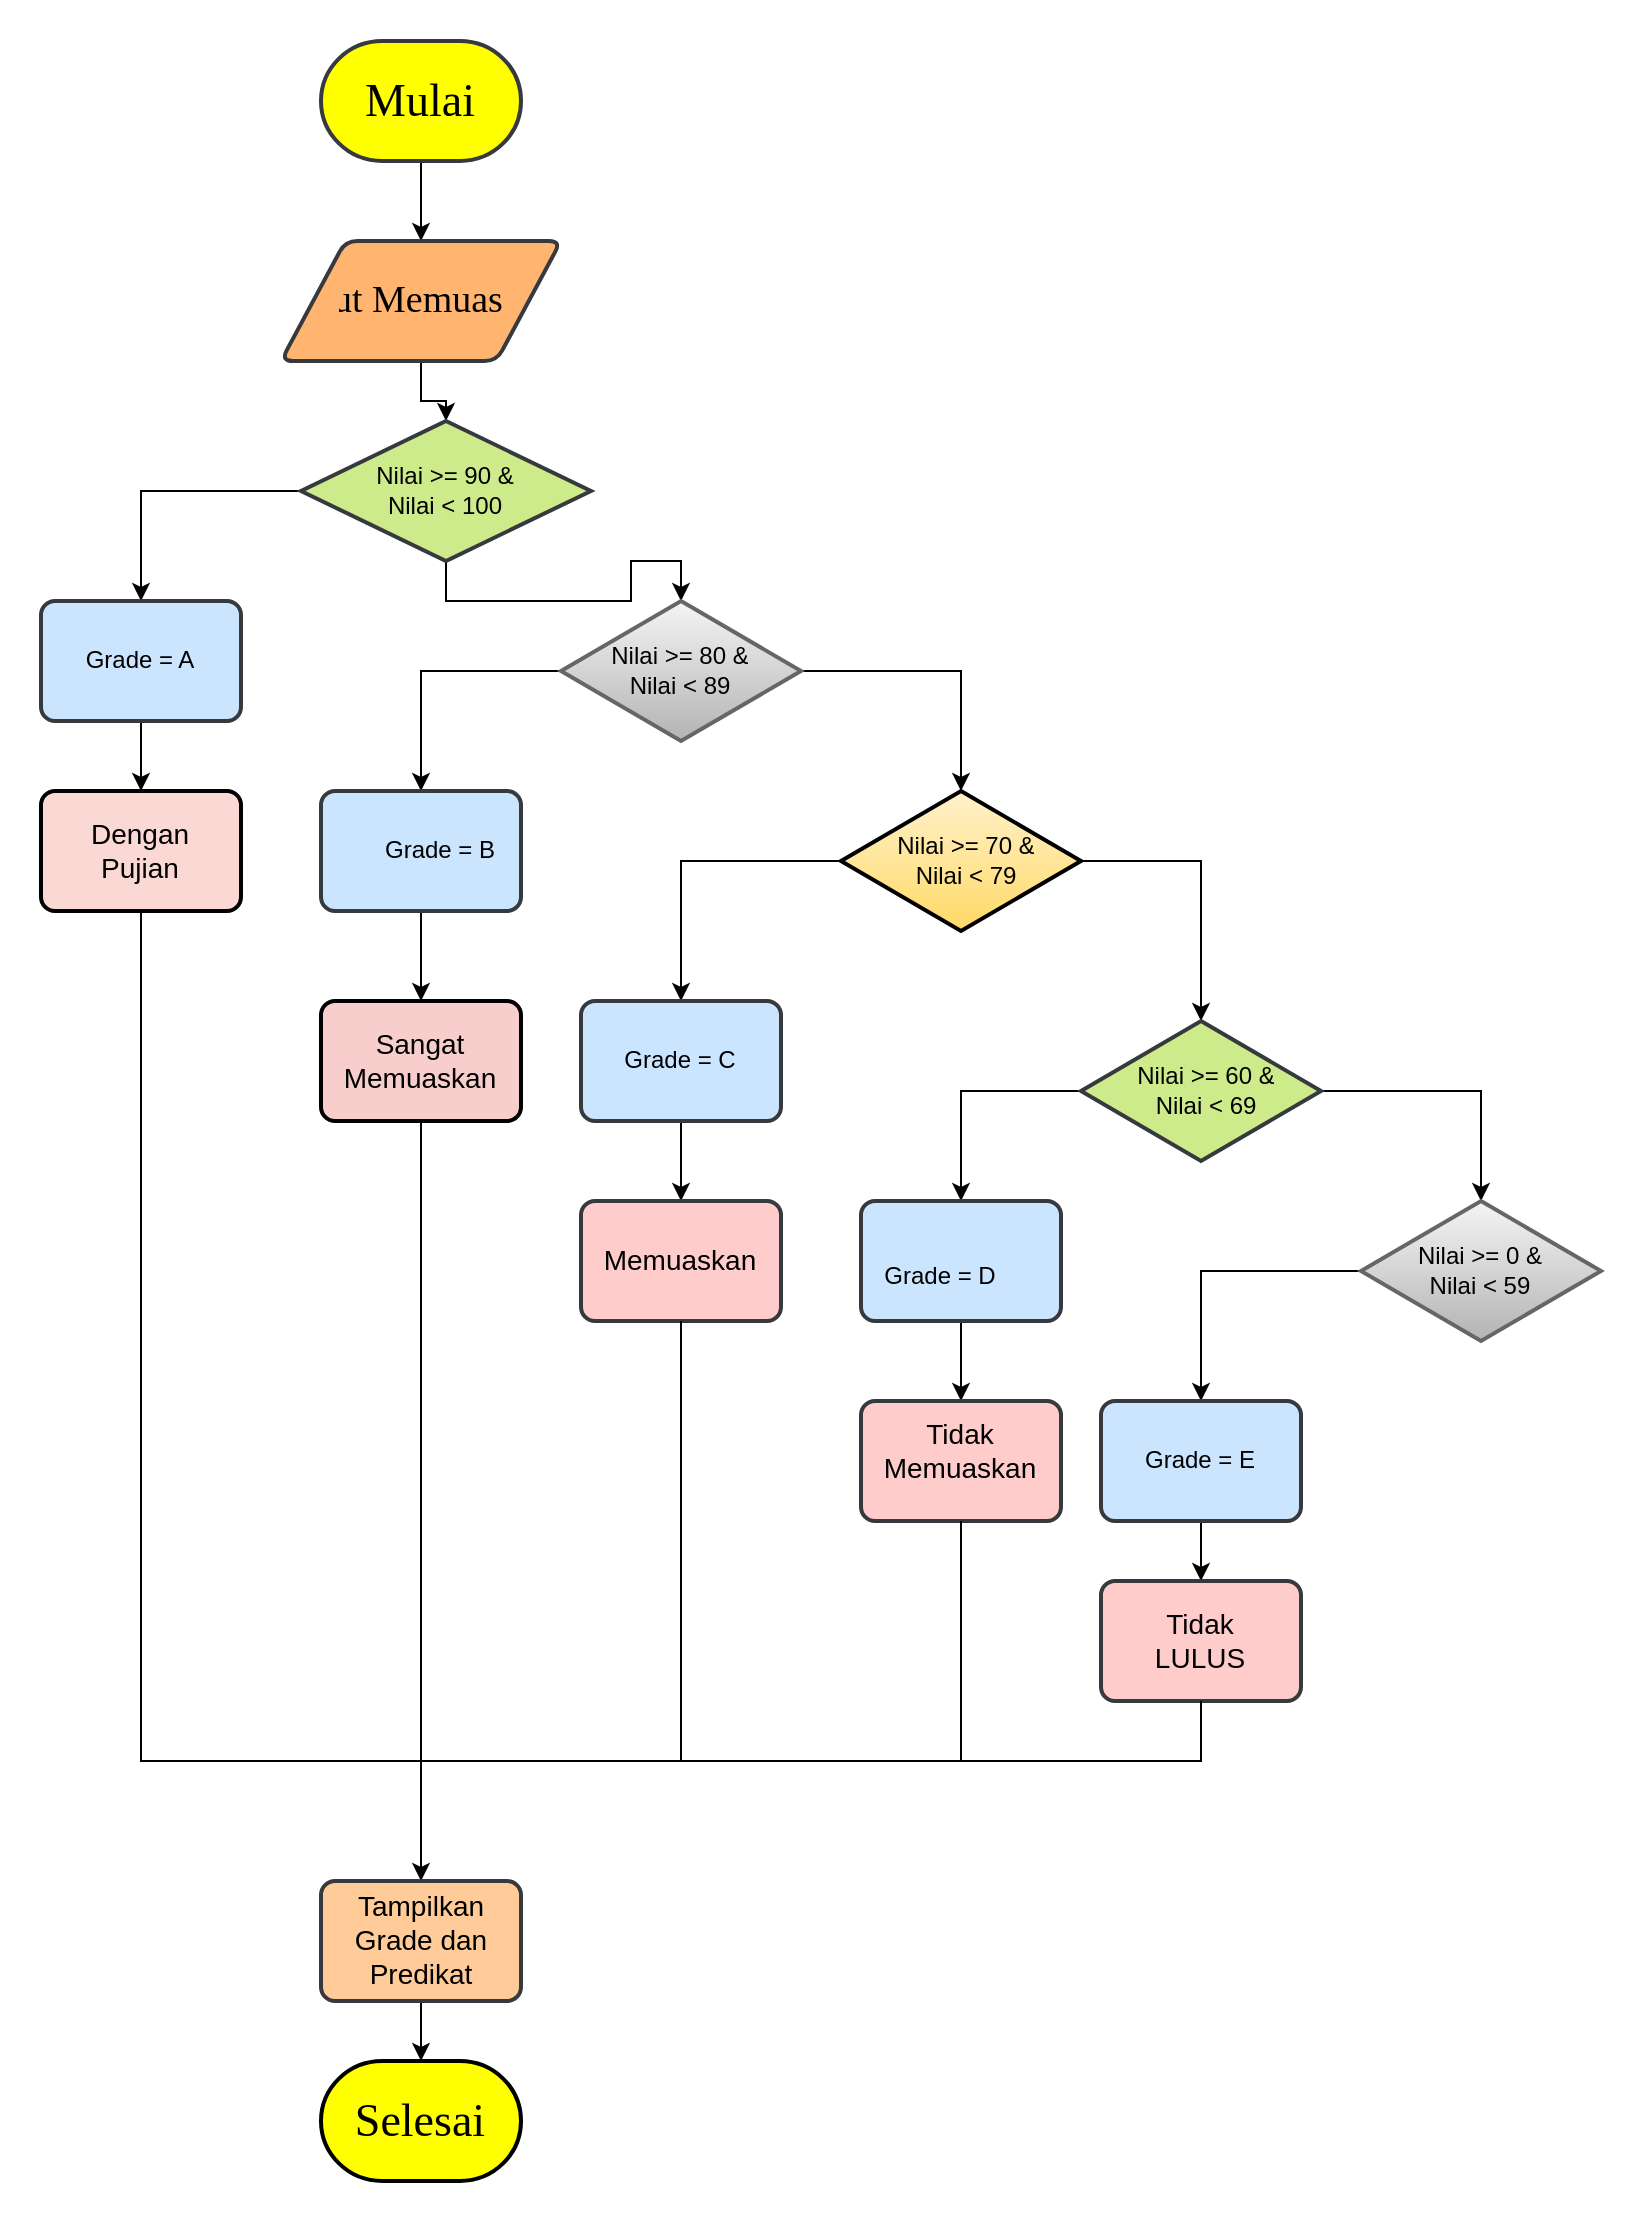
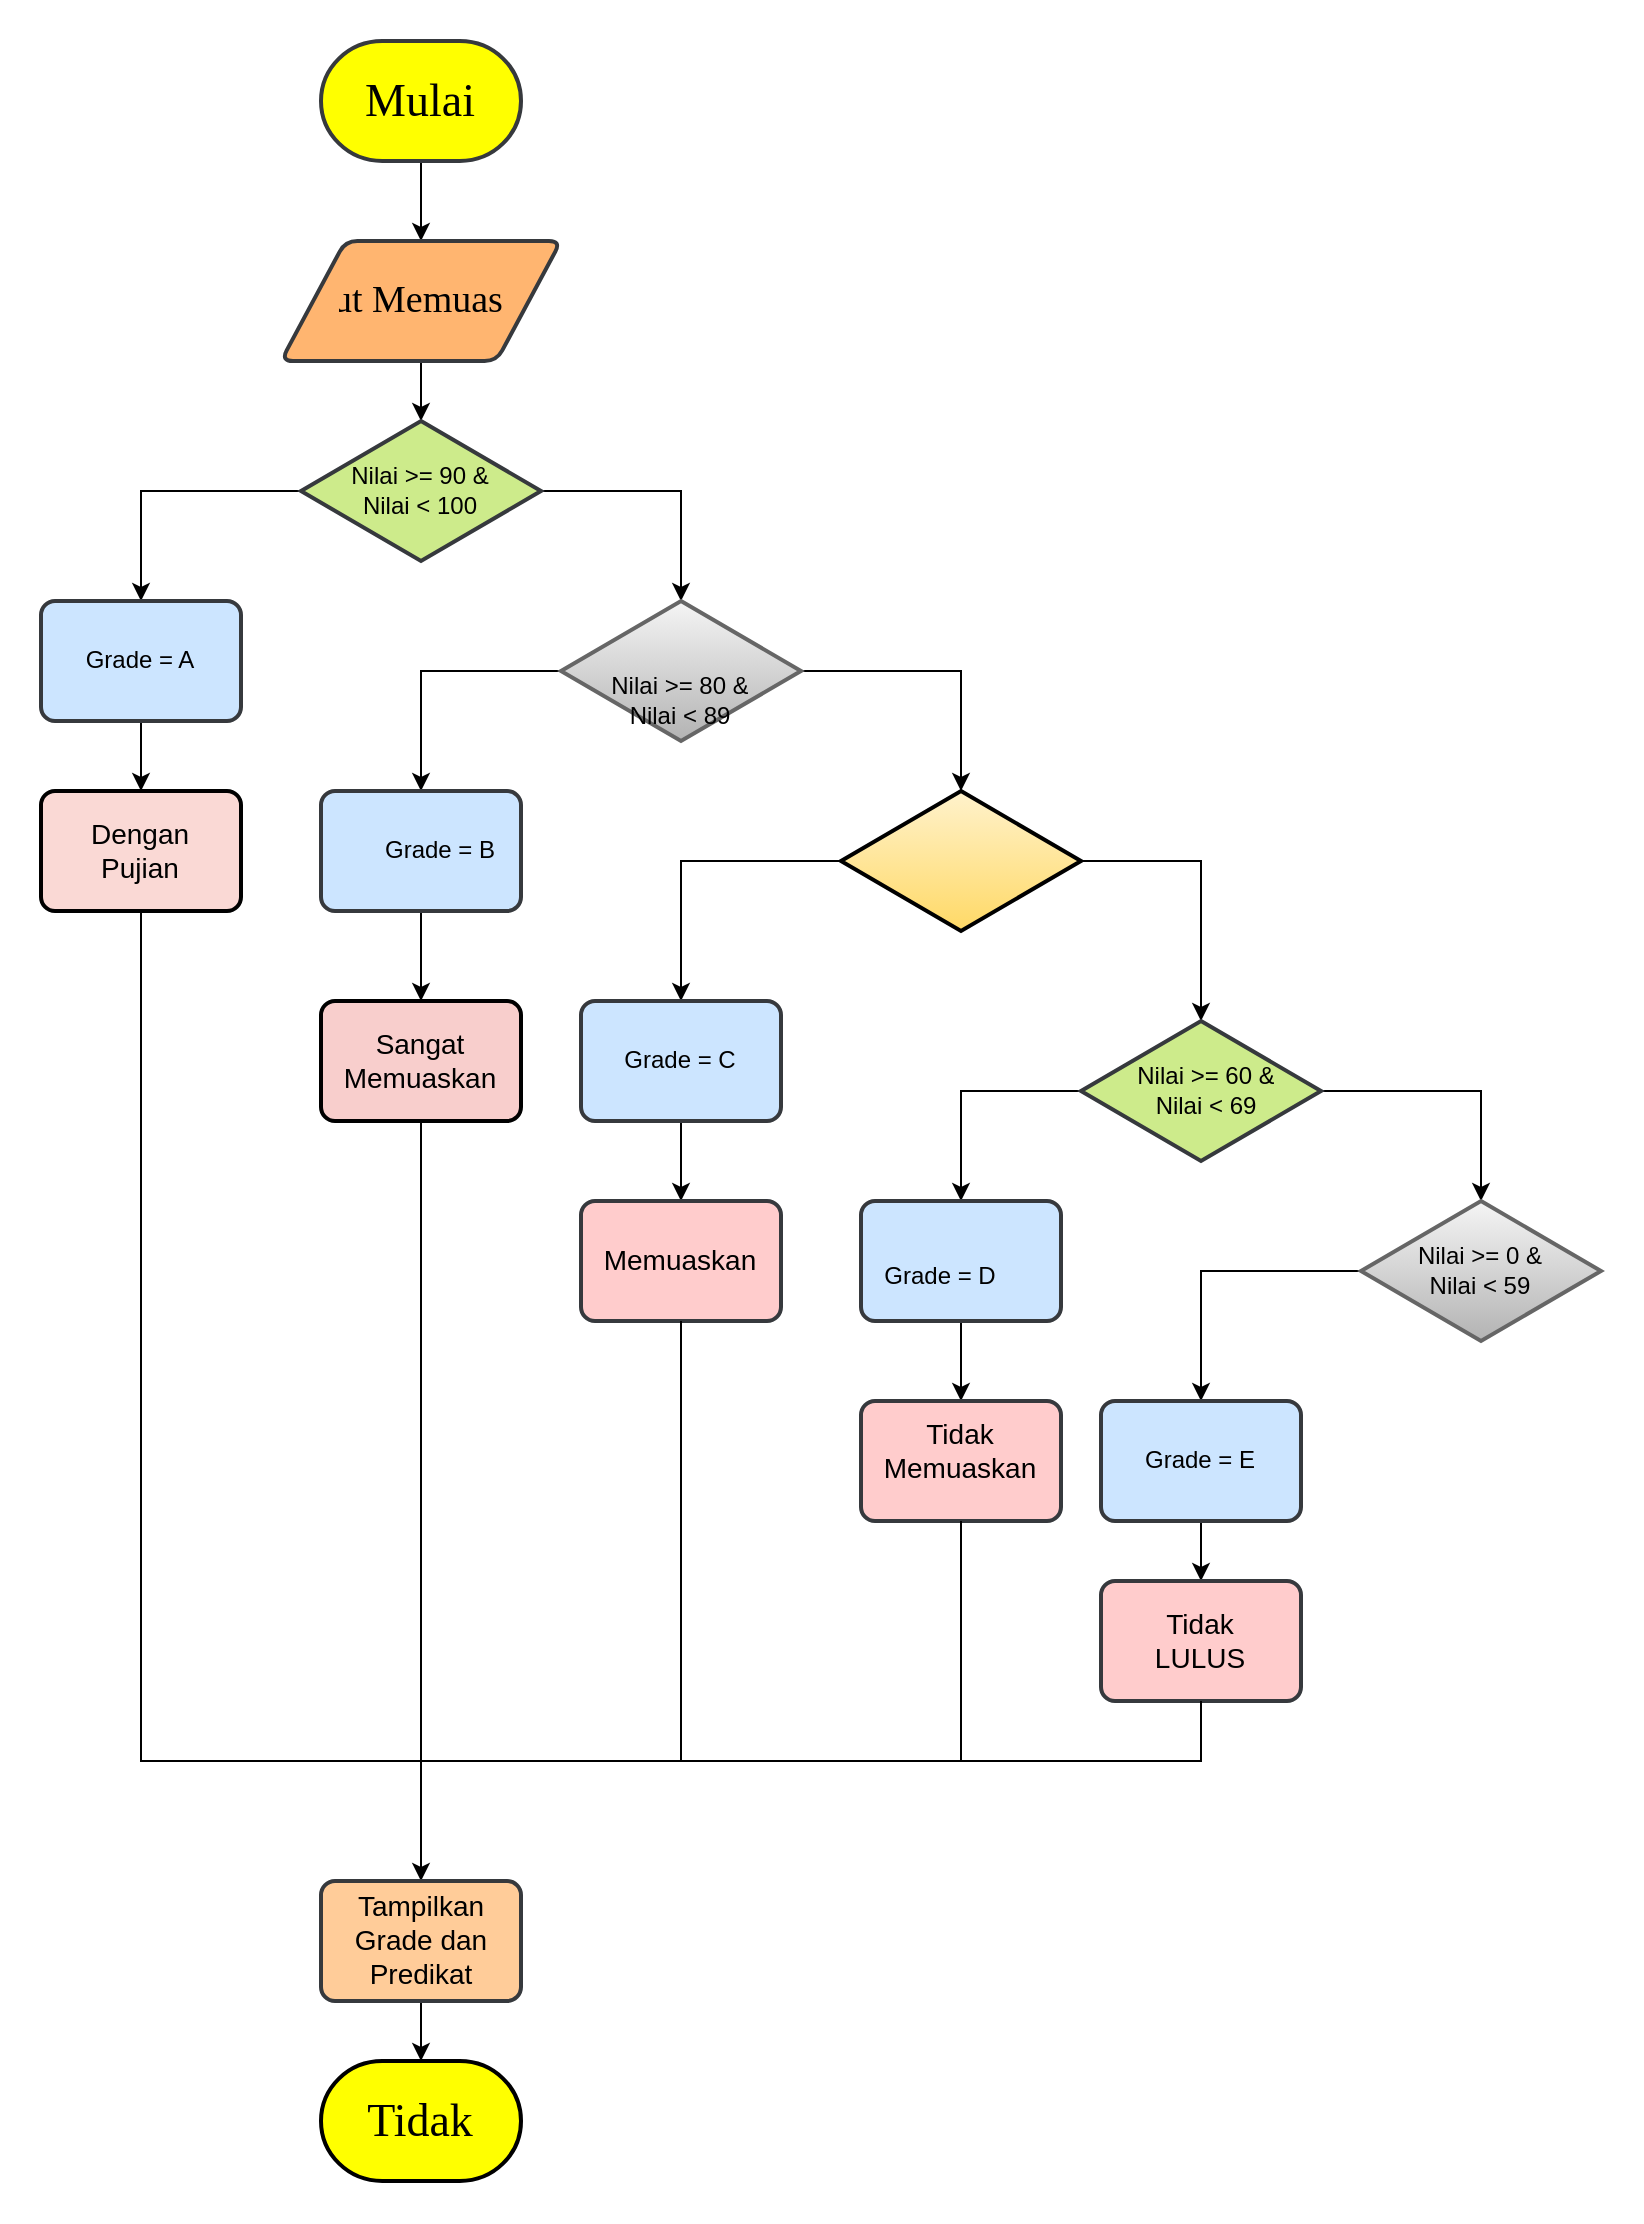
node "Nilai >= 90 & Nilai < 100": size 290x140 -> 240x140
node "Nilai >= 80 &Nilai < 89": moved (681, 671) -> (681, 701)
node "Nilai >= 70 &Nilai < 79": removed
node "Selesai": label "Selesai" -> "Tidak"
